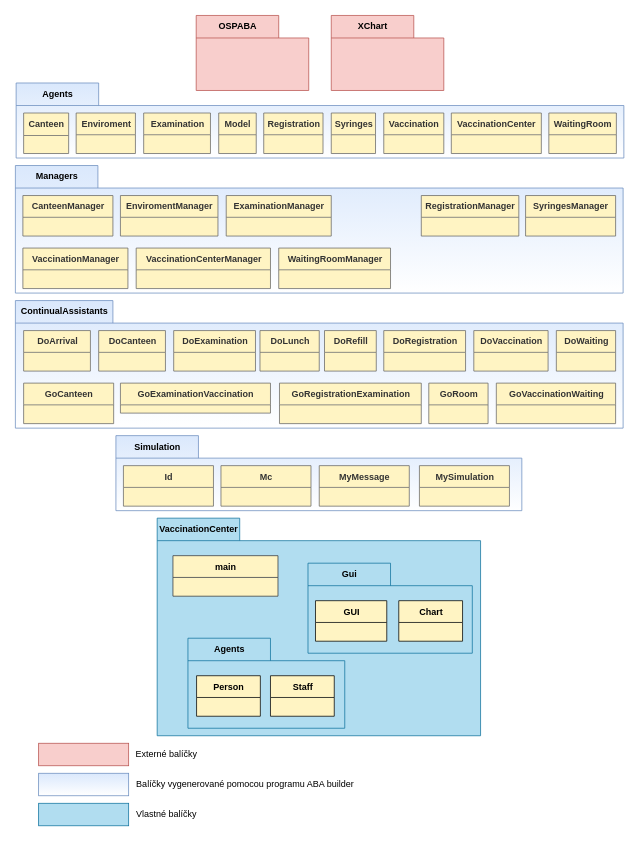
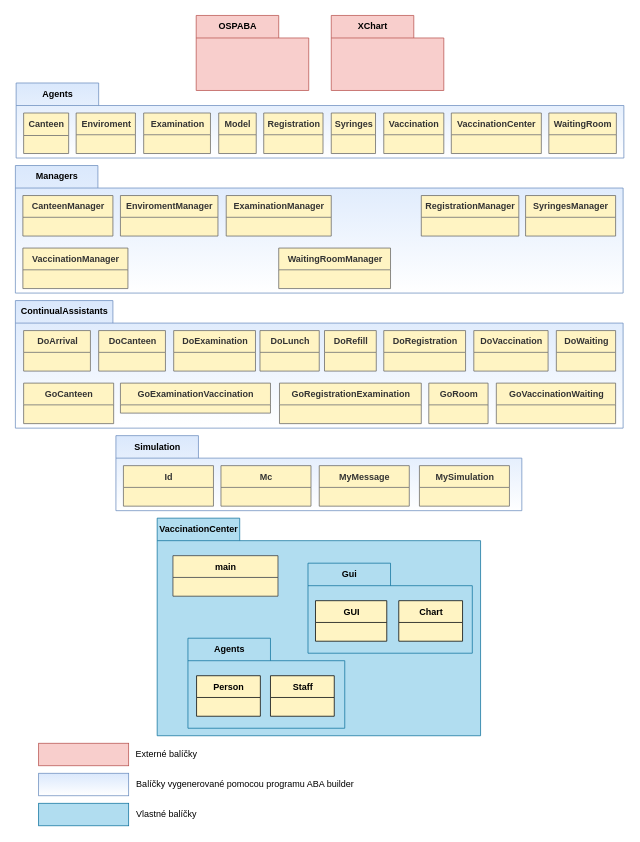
node "VaccinationCenterManager": removed
